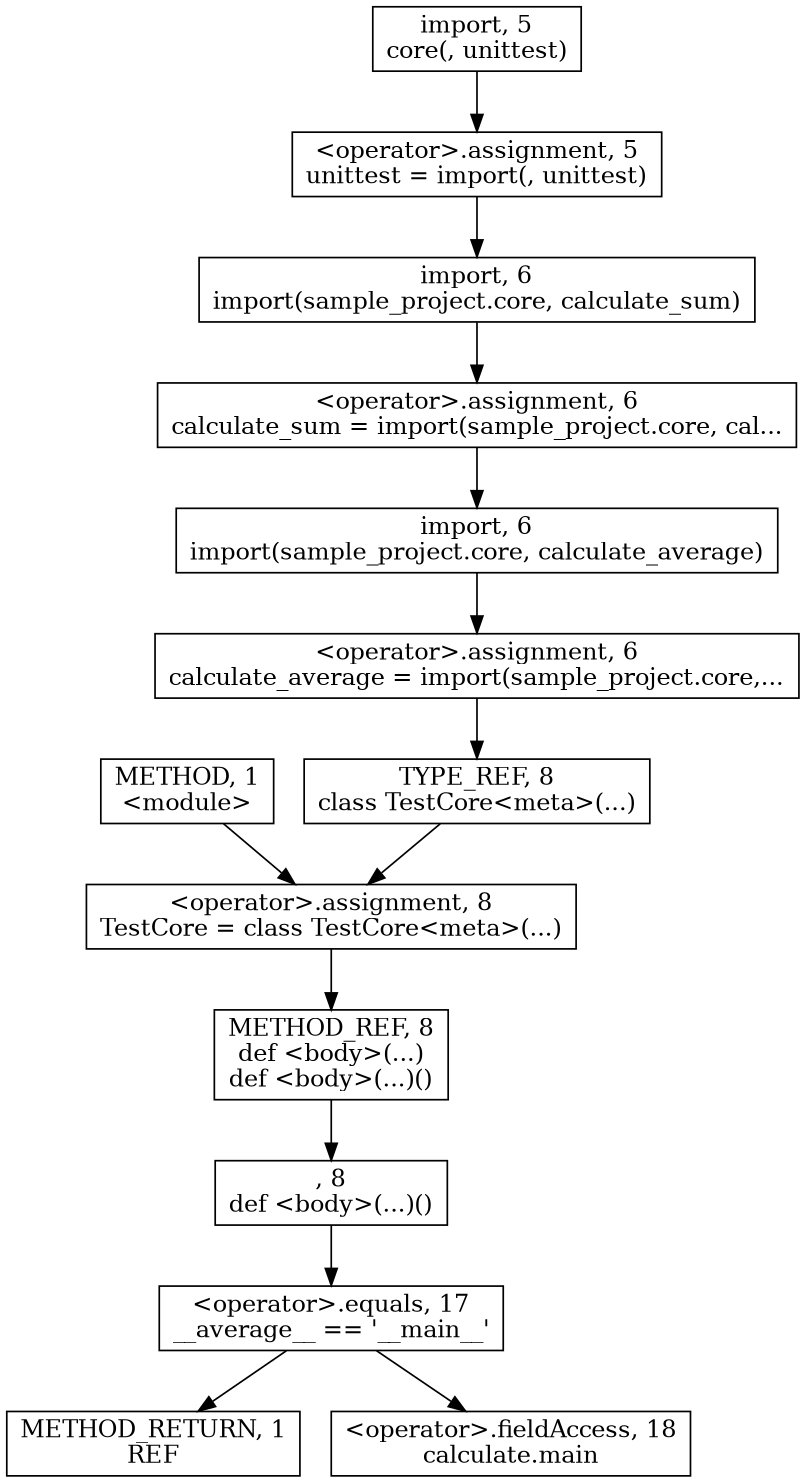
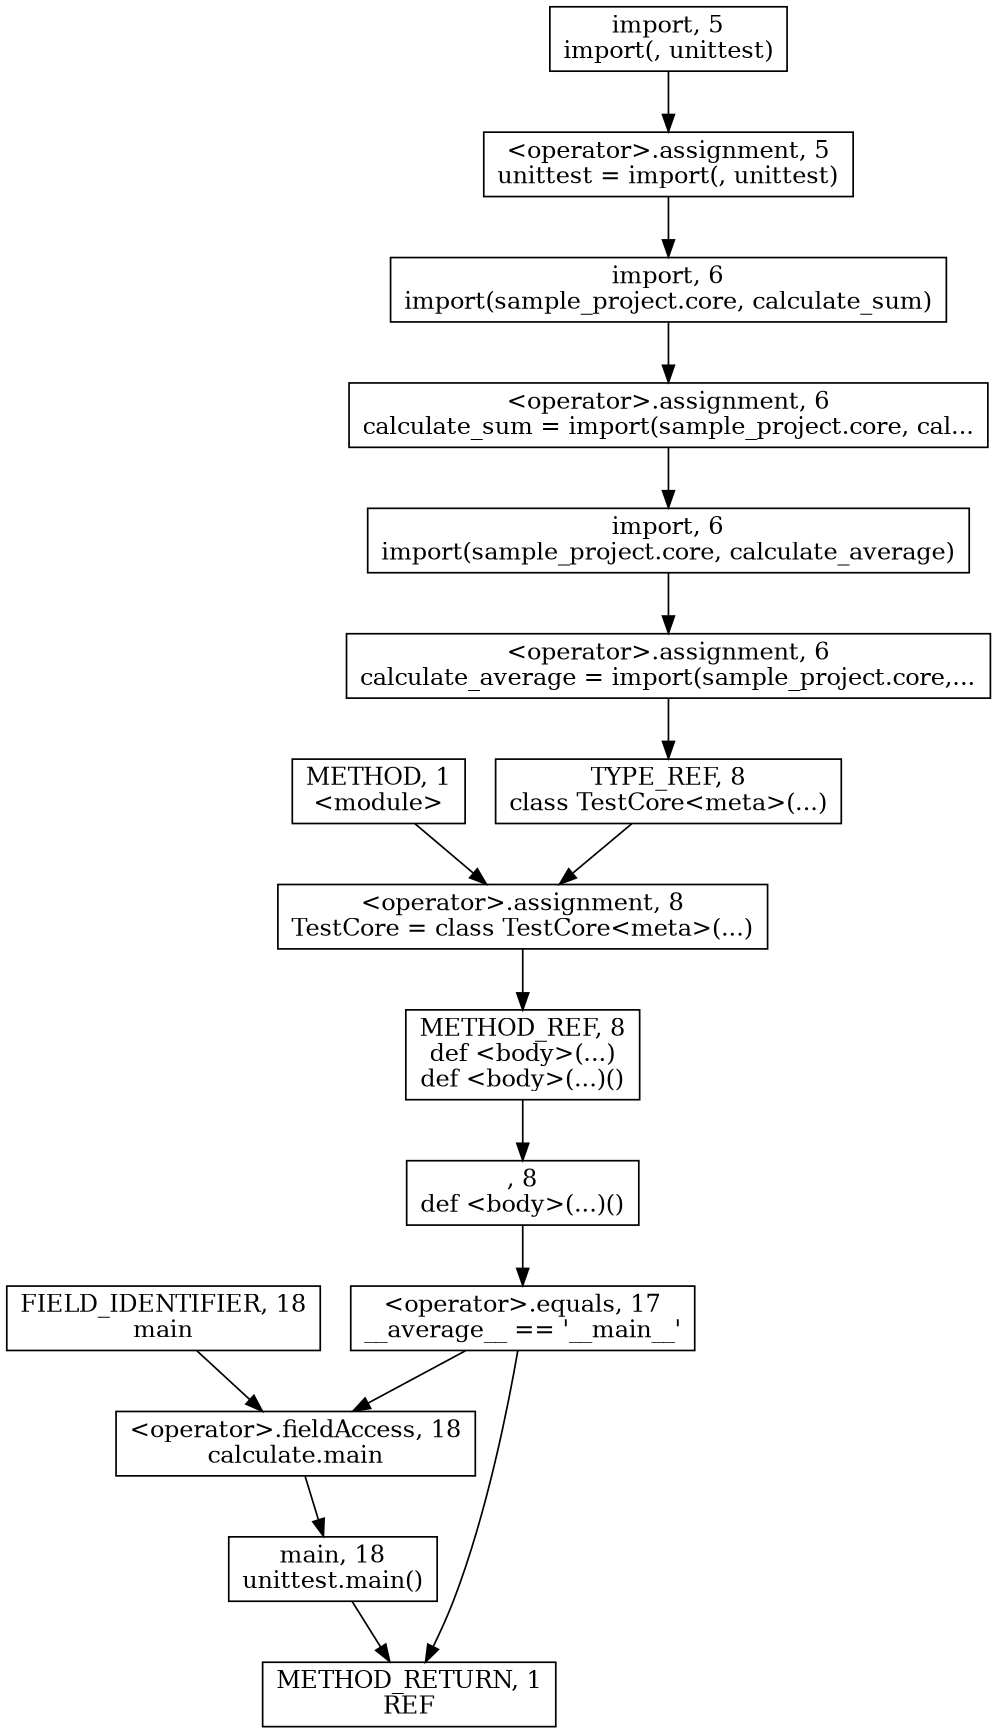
node "import, 5": text "core(, unittest)" -> "import(, unittest)"
node "FIELD_IDENTIFIER, 18": added
node "main, 18": added
